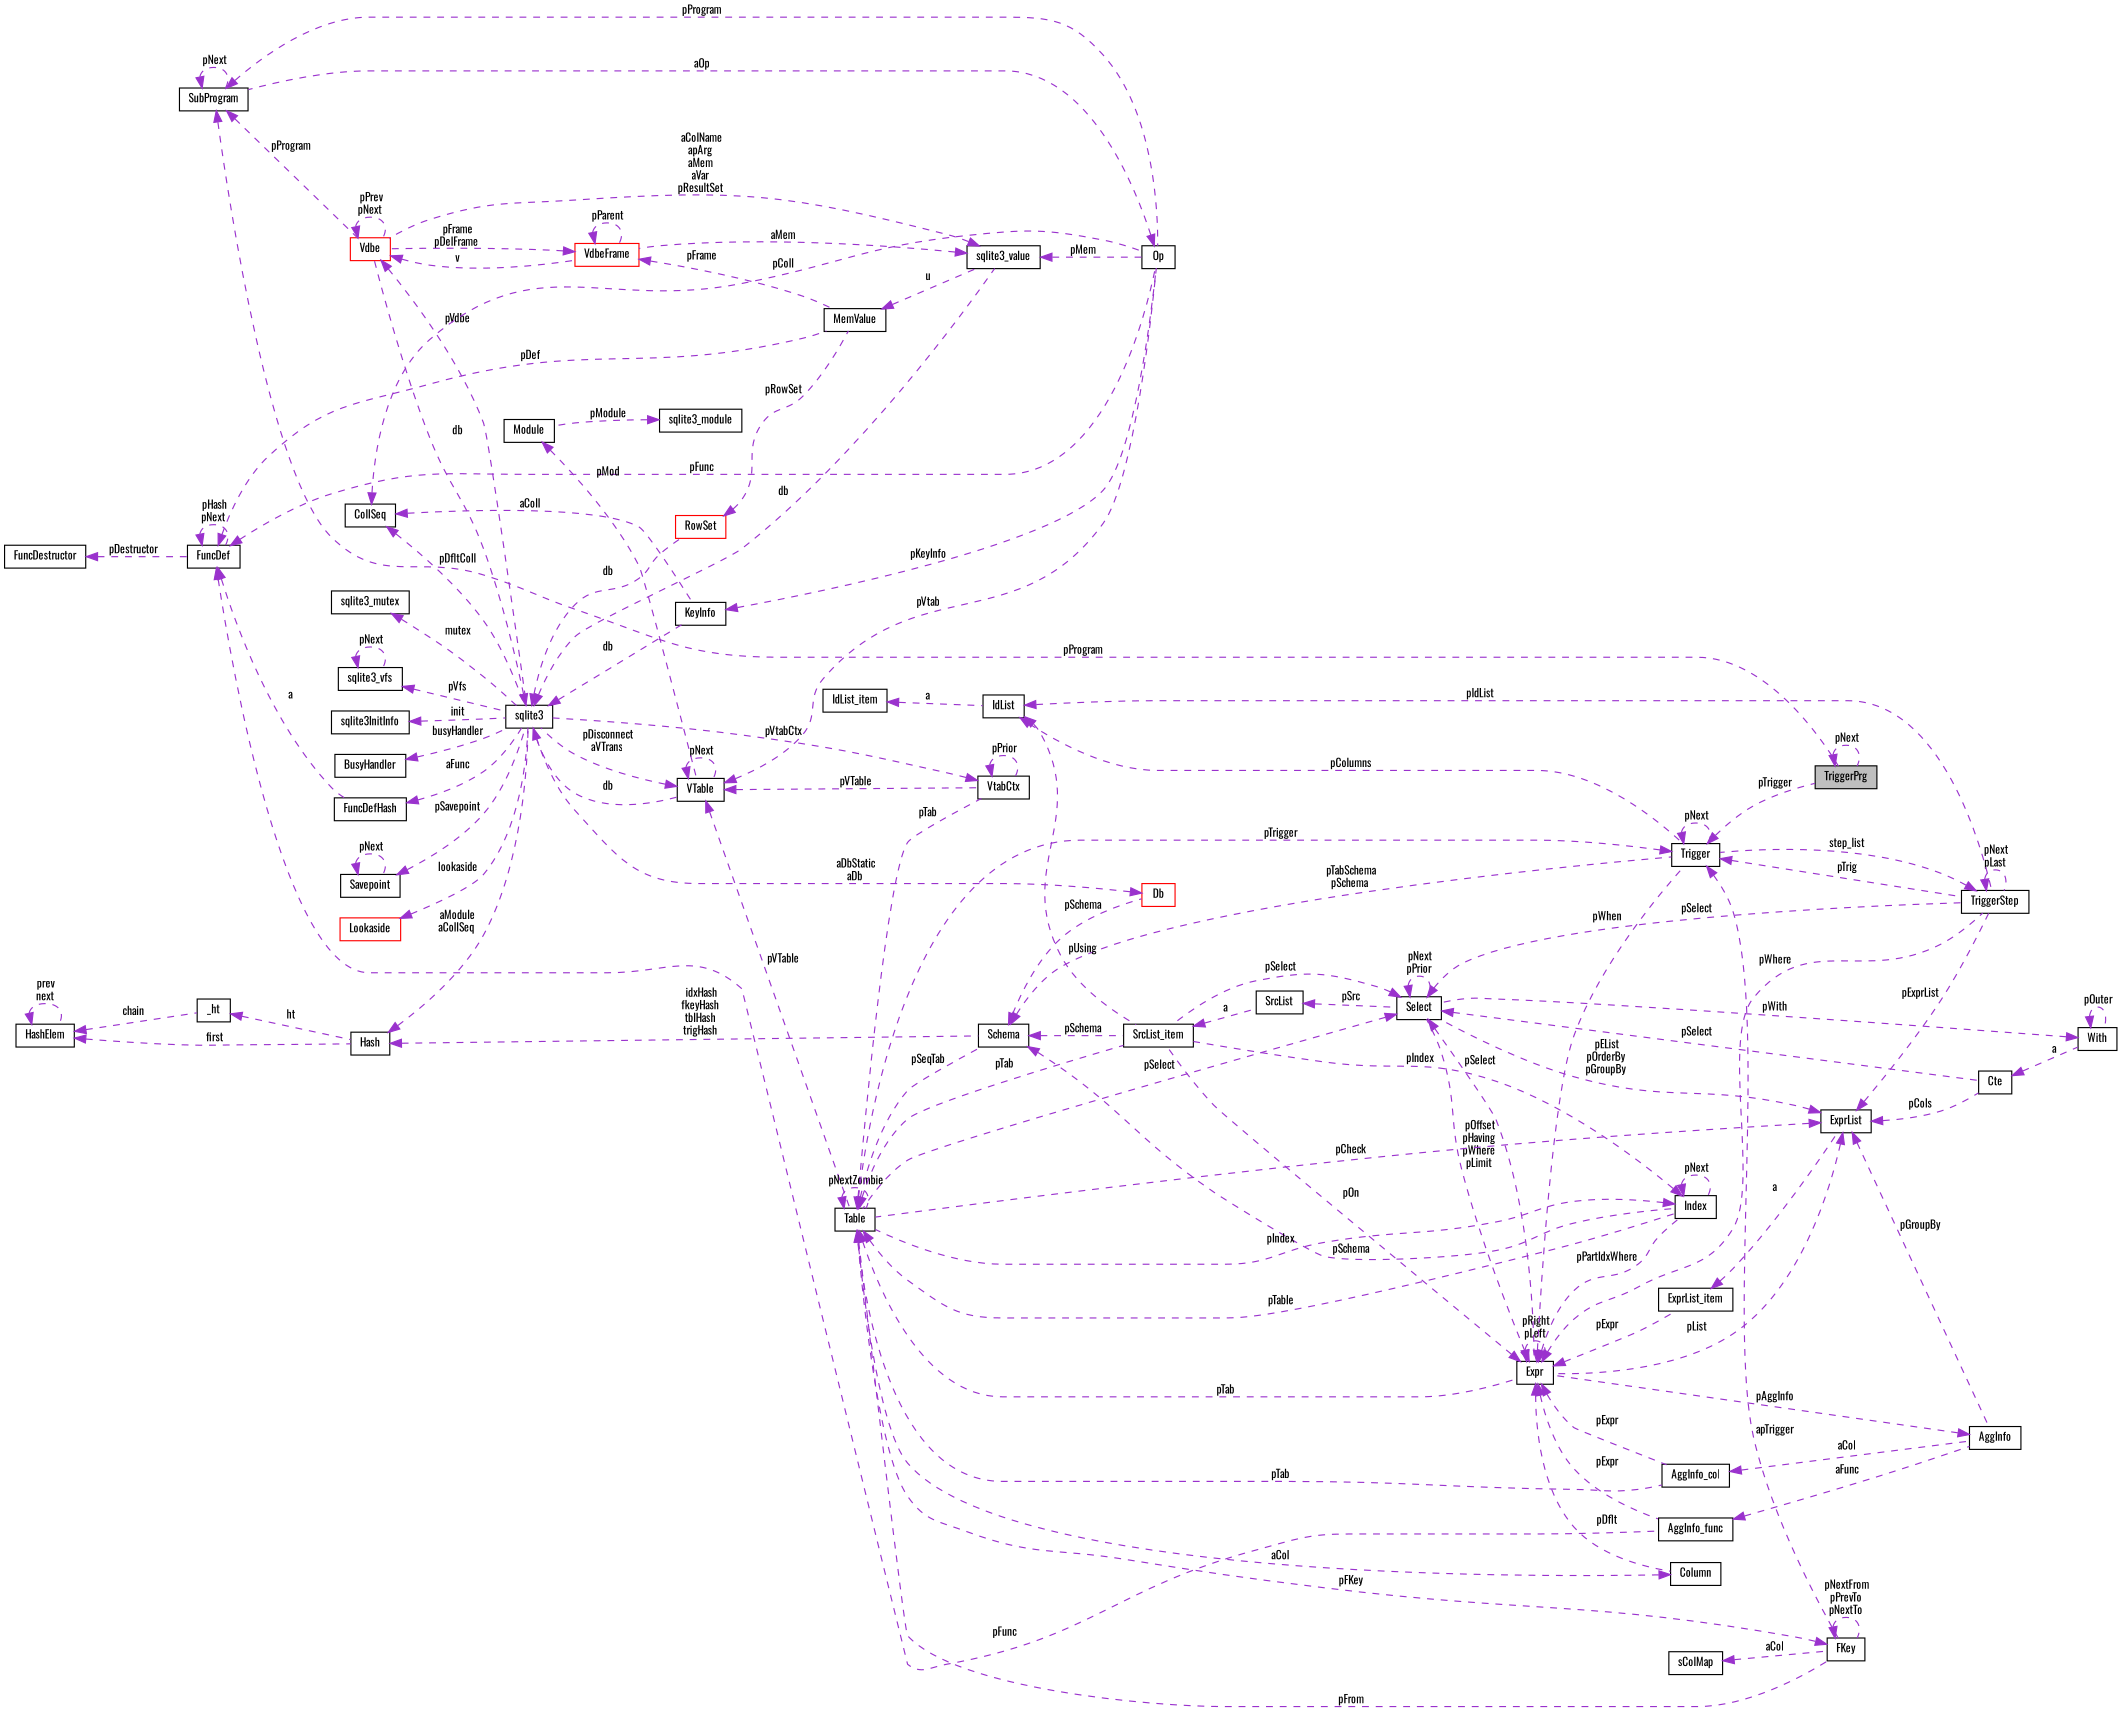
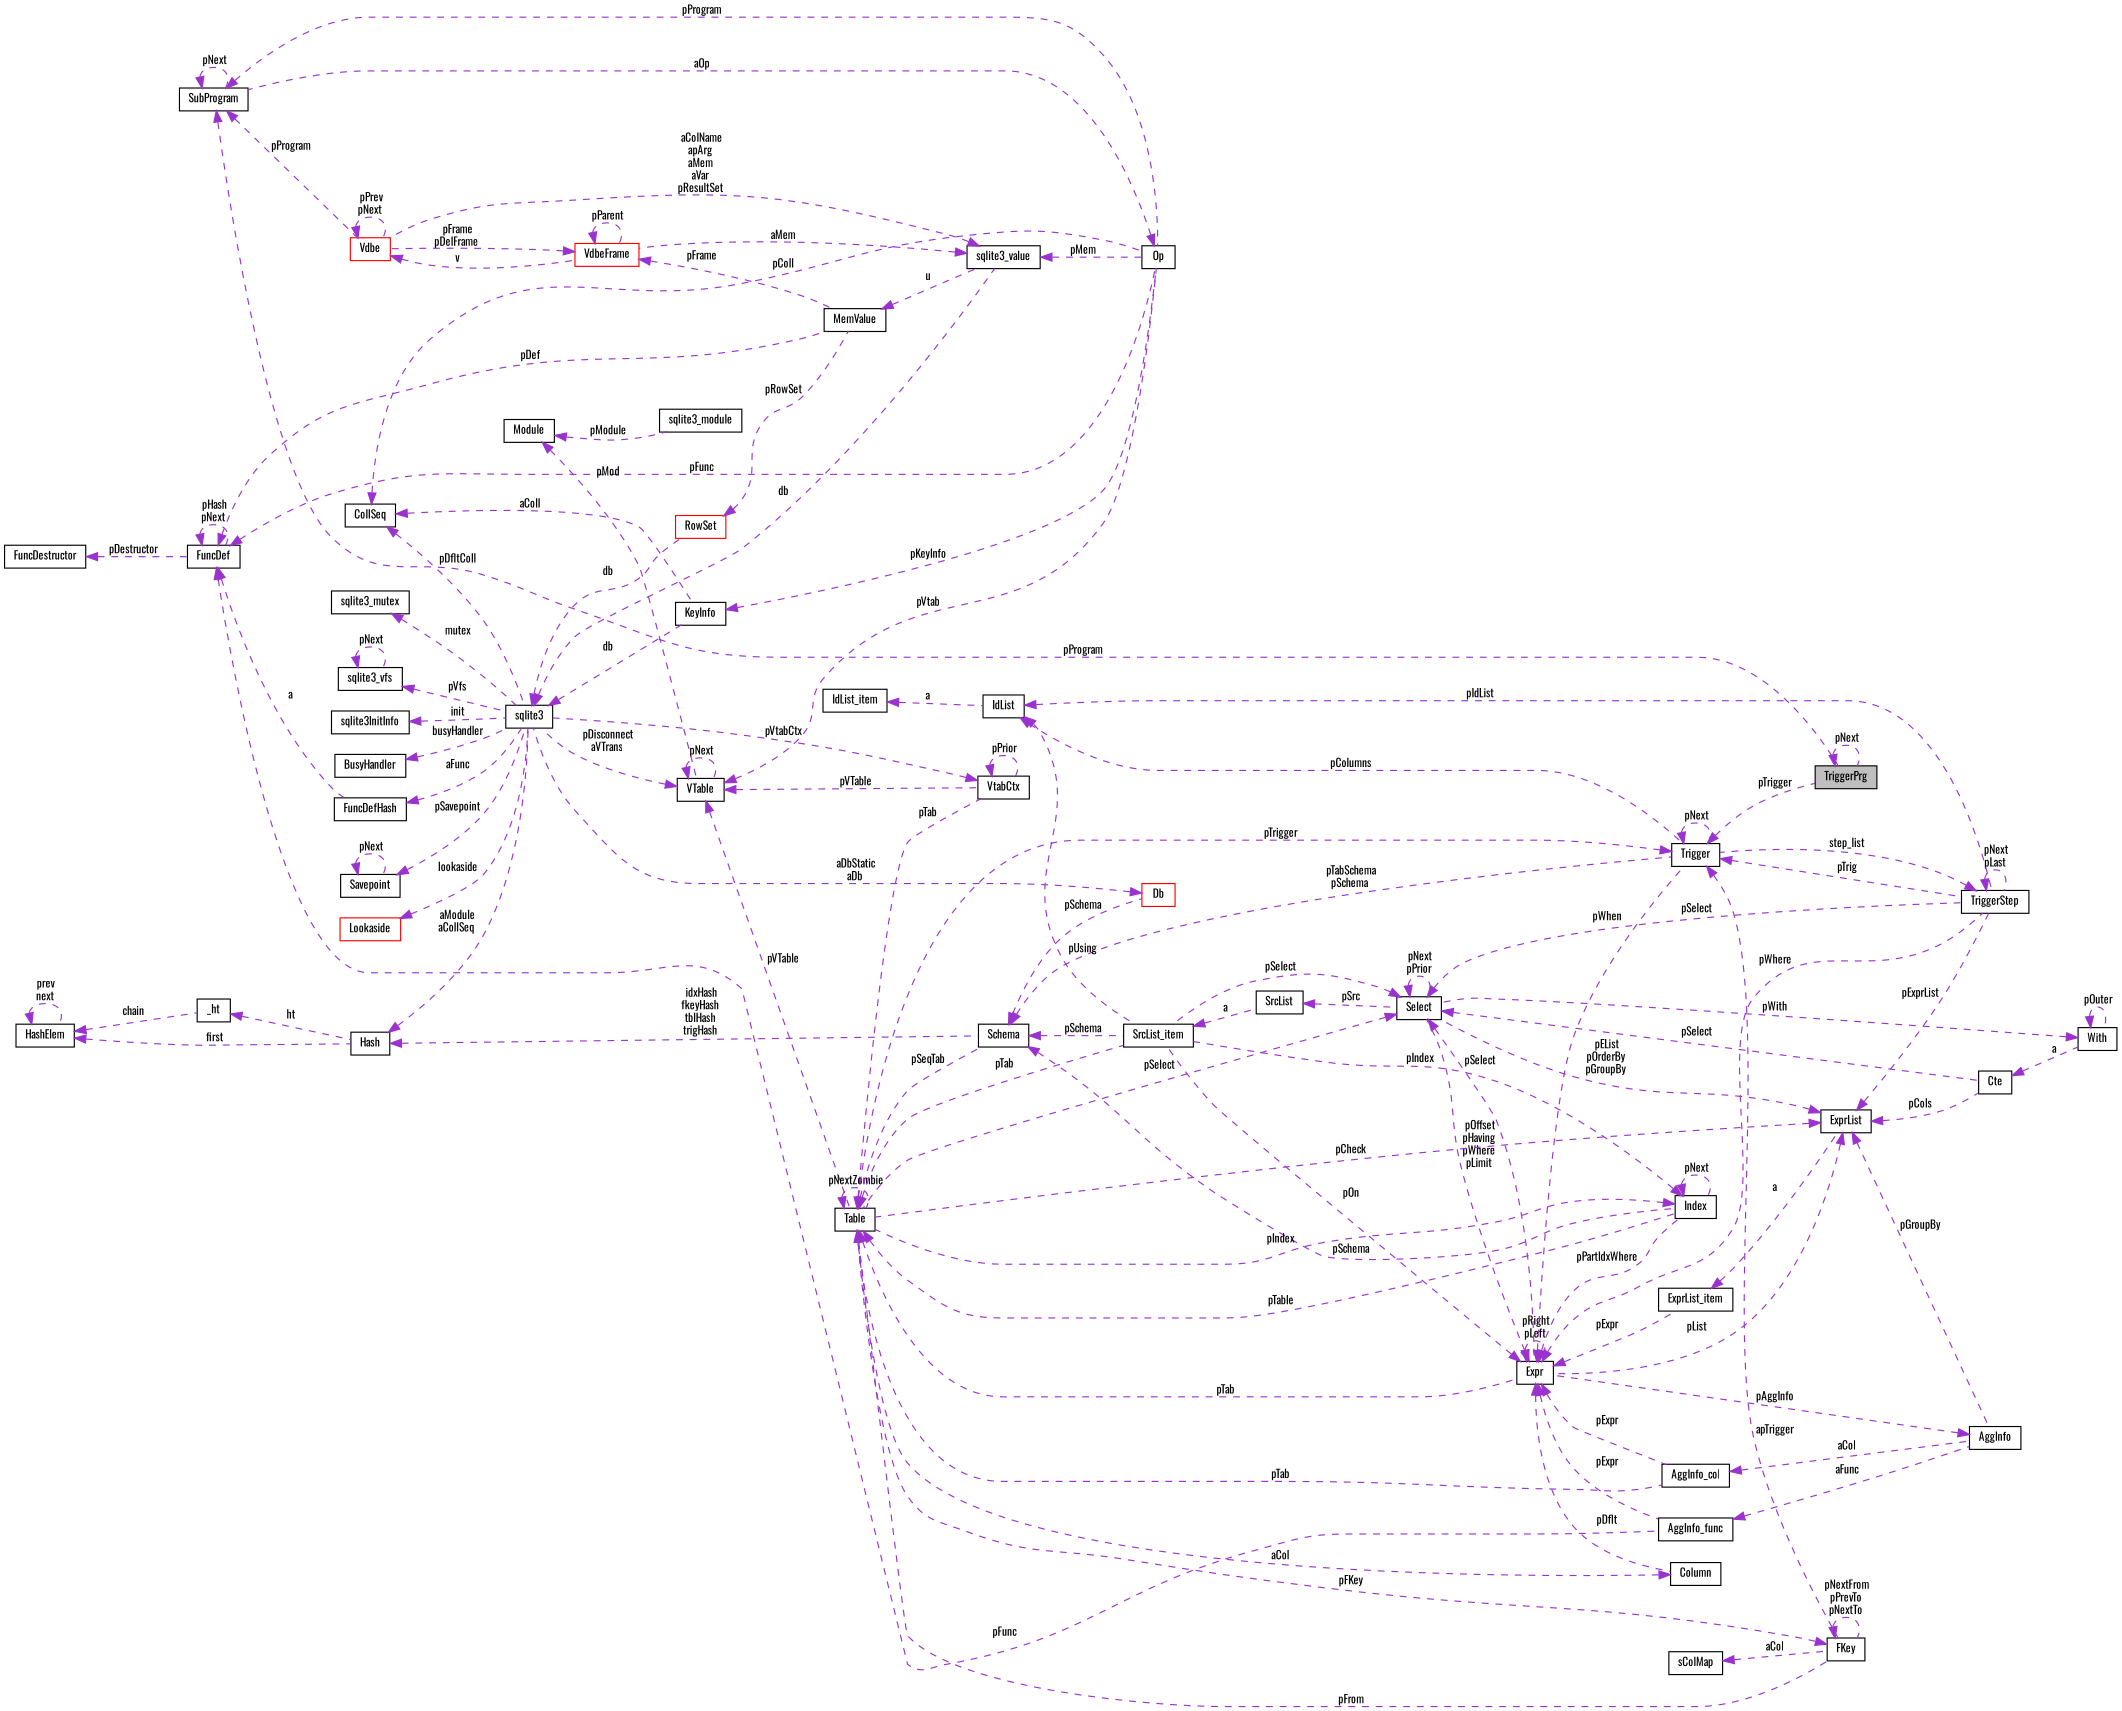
edge "Module" -> "sqlite3_module": reversed
edge "sqlite3" -> "Vdbe": removed, label "pVdbe"
edge "Vdbe" -> "sqlite3": removed, label "db"
edge "VTable" -> "sqlite3": removed, label "db"
